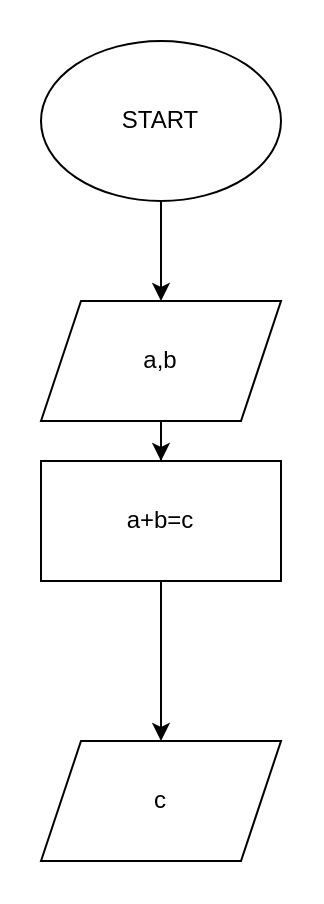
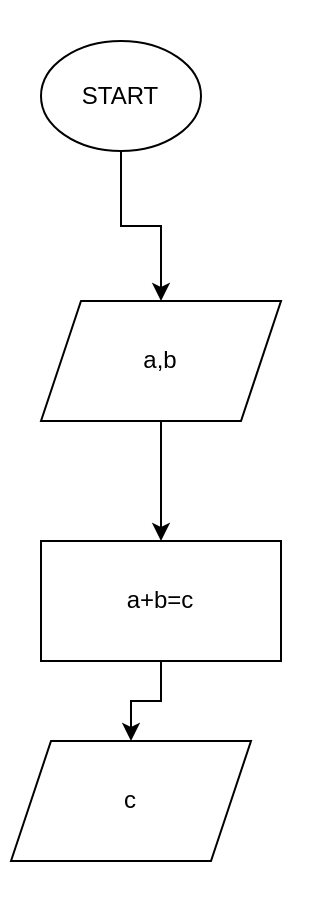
node "START": size 240x160 -> 160x110
node "a+b=c": moved (161, 521) -> (161, 601)
node "c": moved (161, 801) -> (131, 801)
